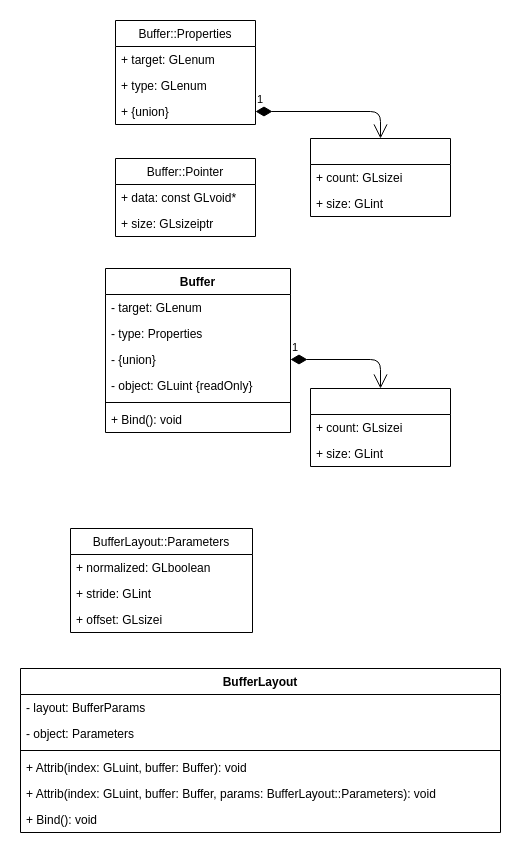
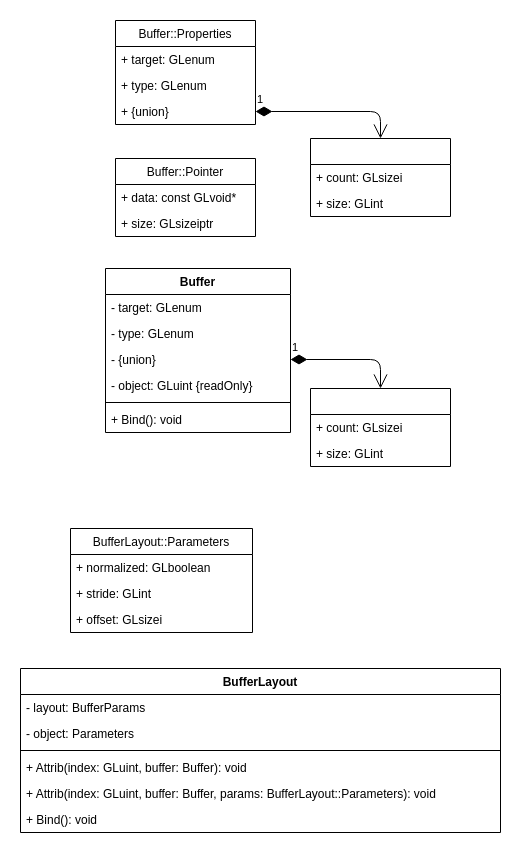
node "- type: Properties": label "- type: Properties" -> "- type: GLenum"
